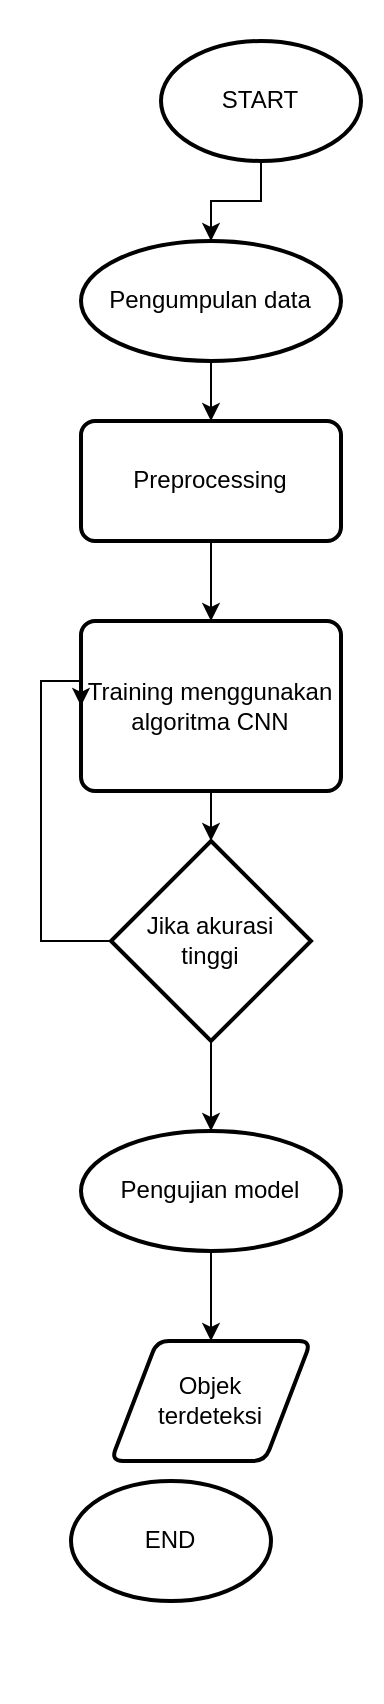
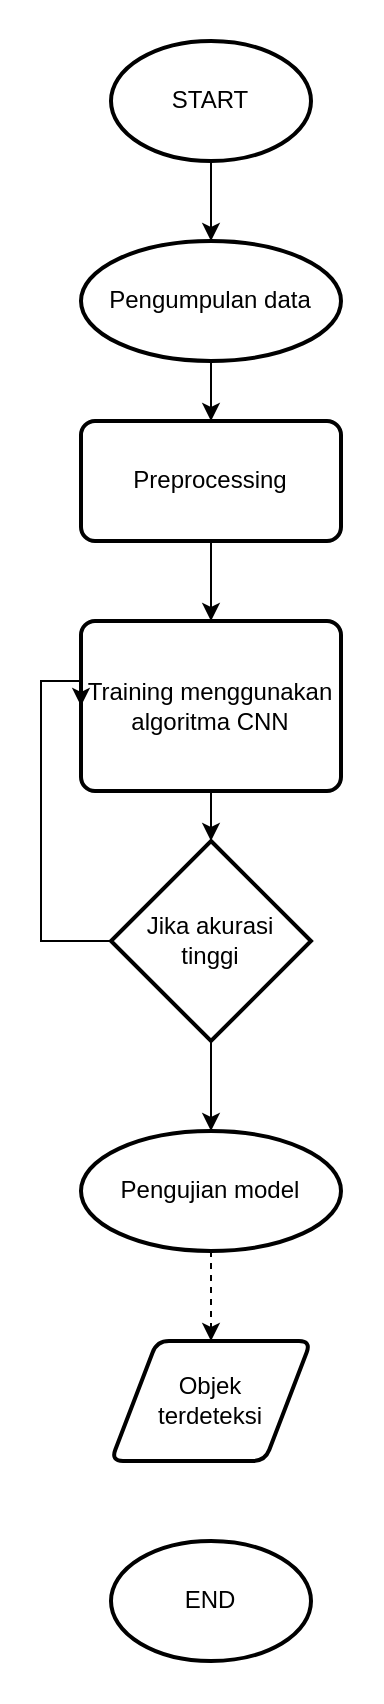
node "START": moved (261, 101) -> (211, 101)
edge "Pengujian model" -> "Objek terdeteksi": style solid -> dashed
node "END": moved (171, 1541) -> (211, 1601)
